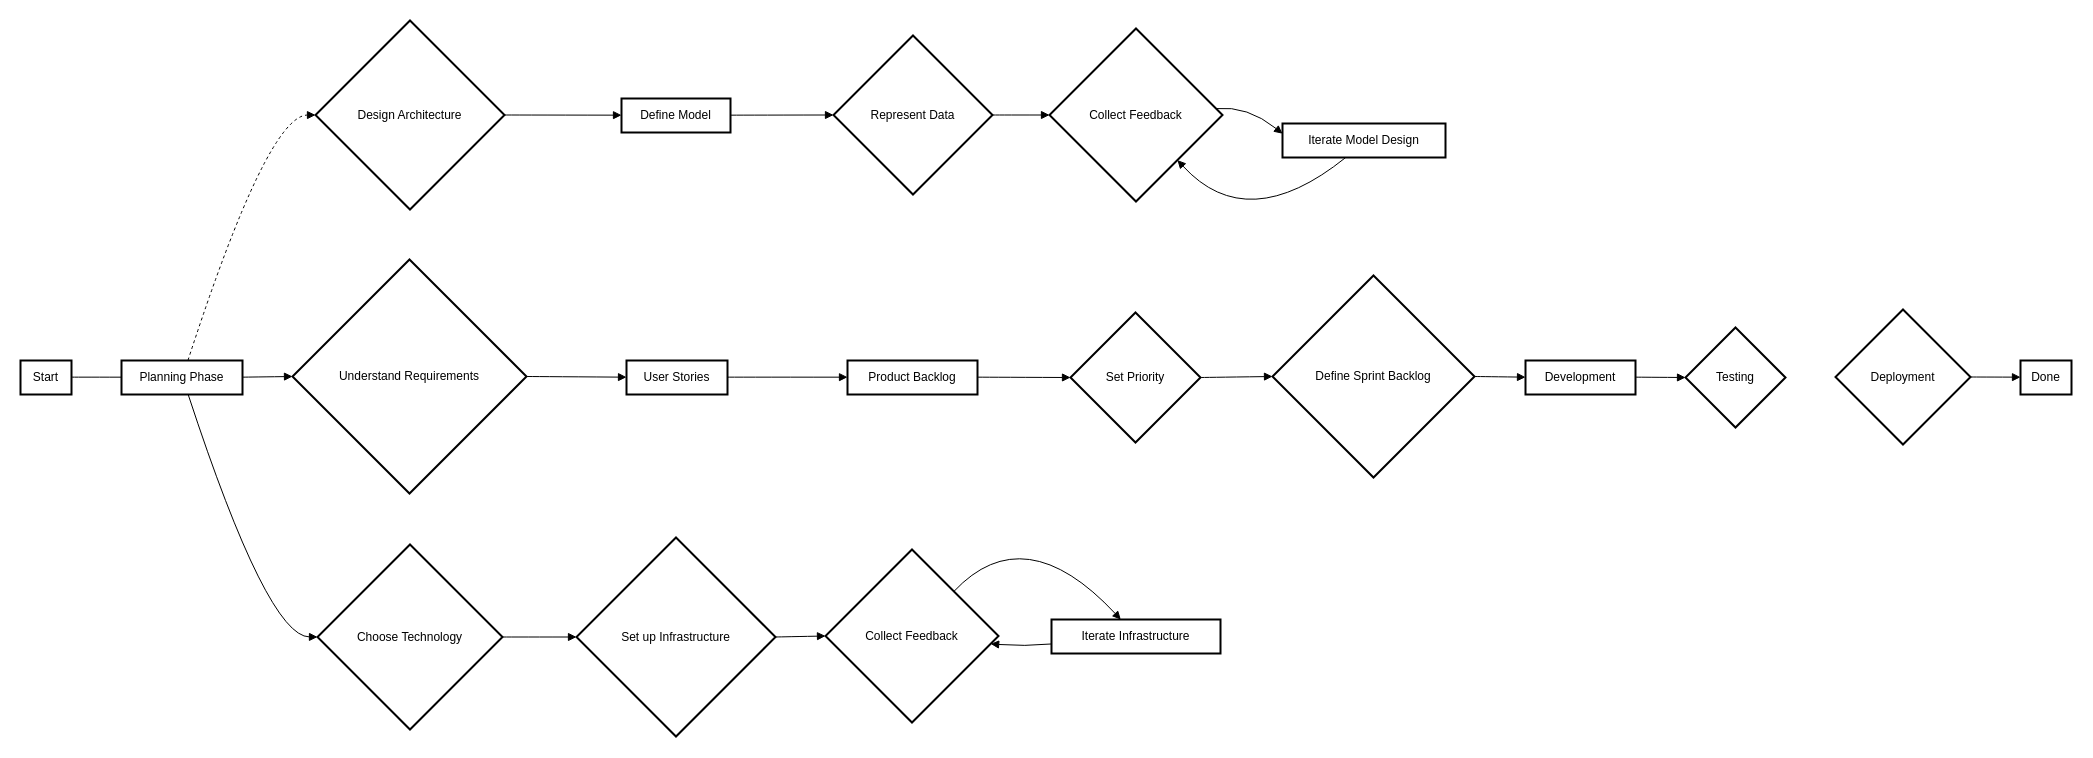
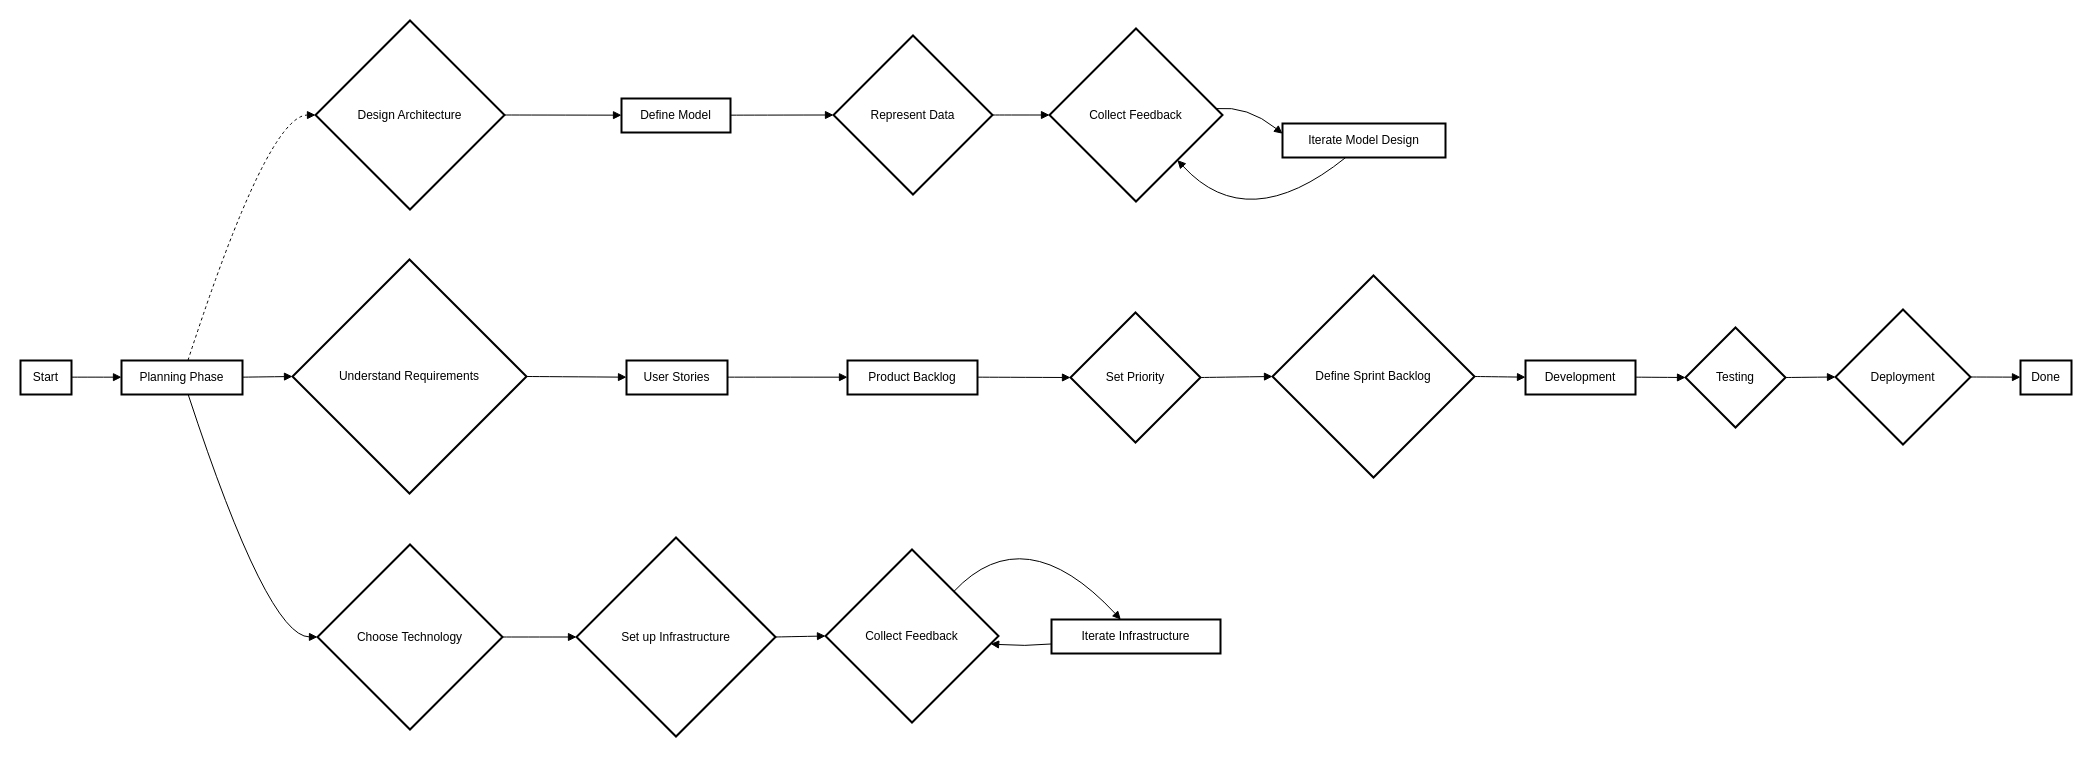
edge "Start" -- "Planning Phase": arrowhead none -> block
edge "Testing" -> "Deployment": added
